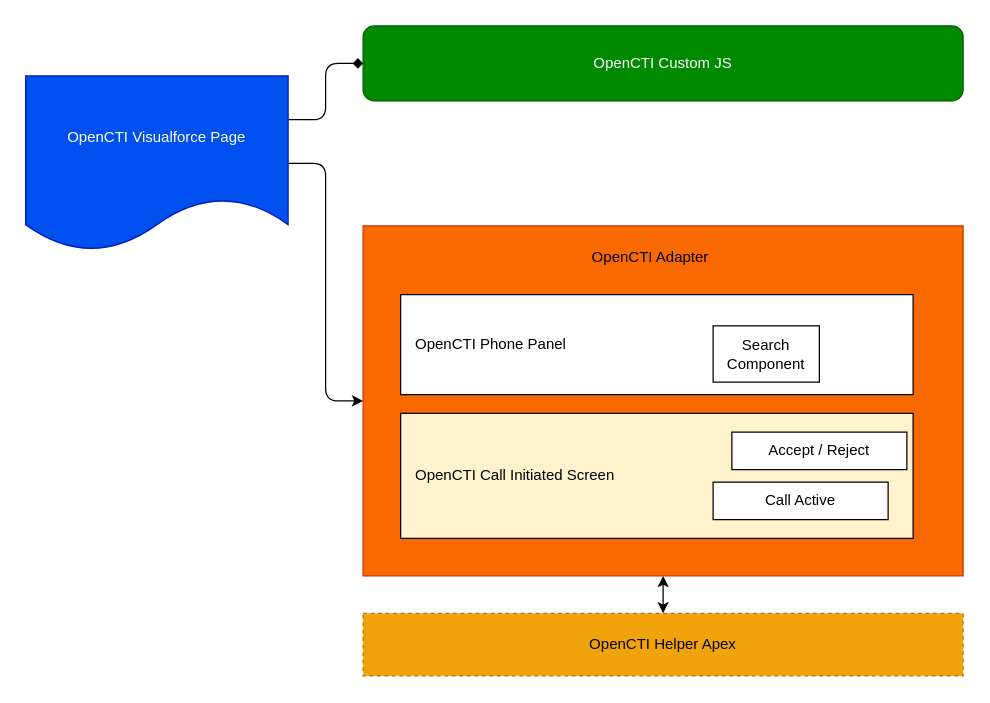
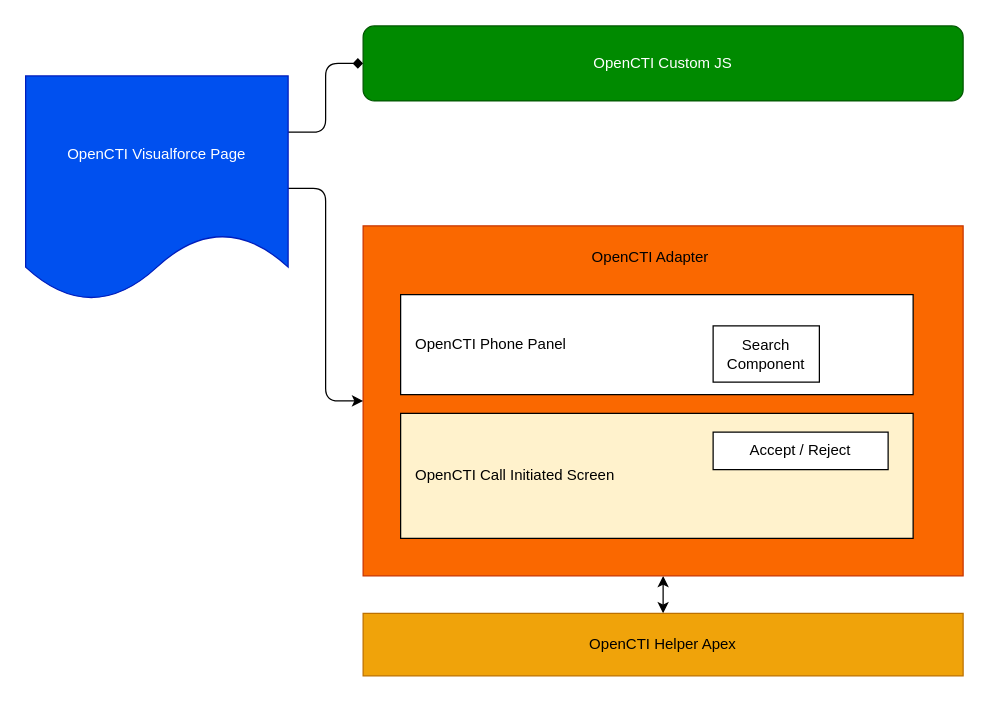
node "OpenCTI Visualforce Page": size 263x175 -> 263x225
node "Accept / Reject": moved (819, 451) -> (801, 451)
node "Call Active": removed
node "OpenCTI Helper Apex": style dashed -> solid
